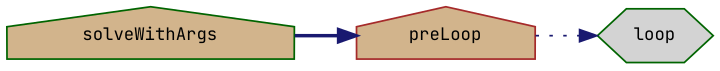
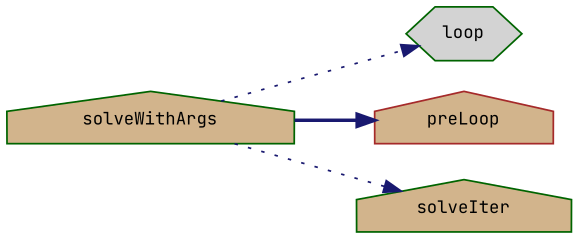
edge "preLoop" -> "loop": now "solveWithArgs" -> "loop"
node "solveIter": added
